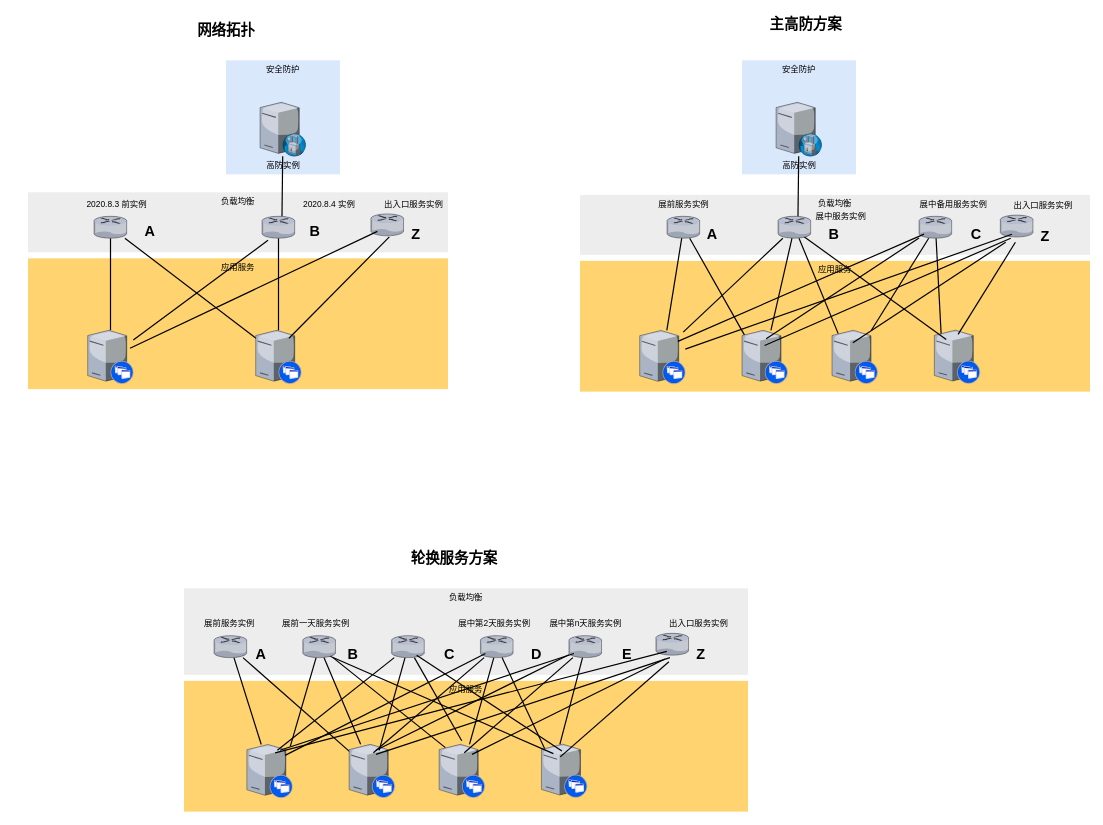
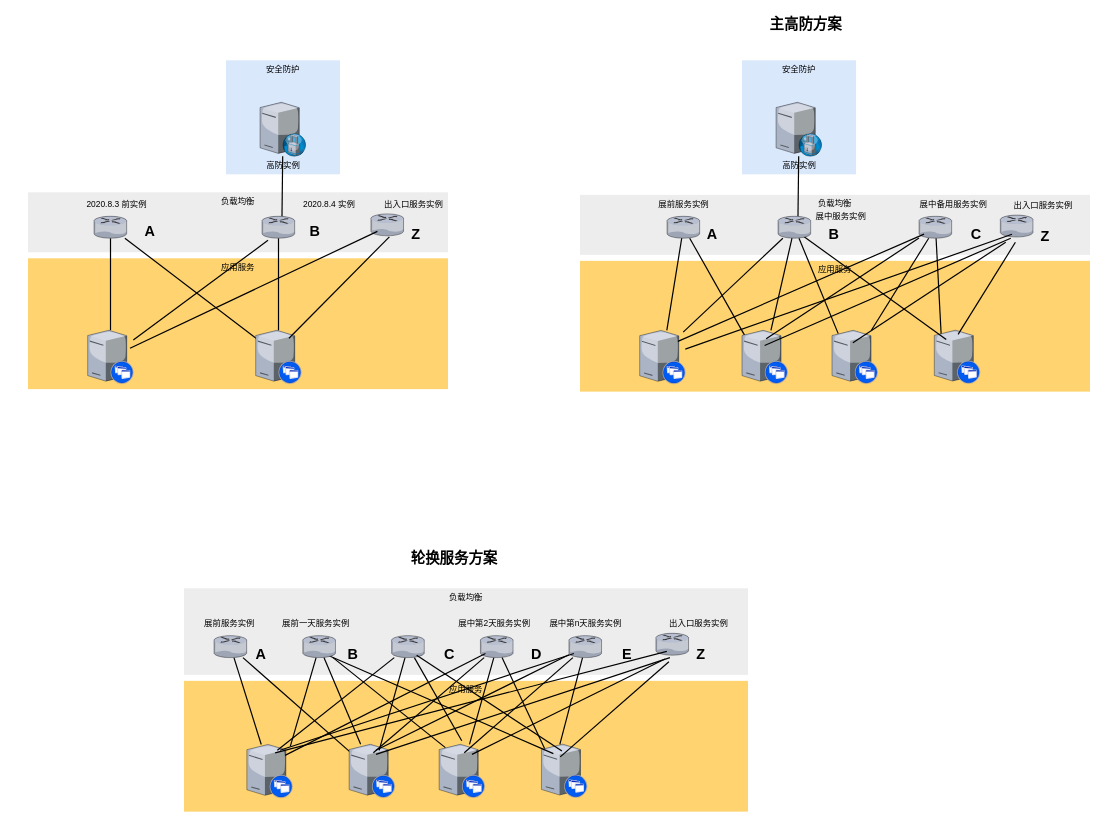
node "网络拓扑": removed
